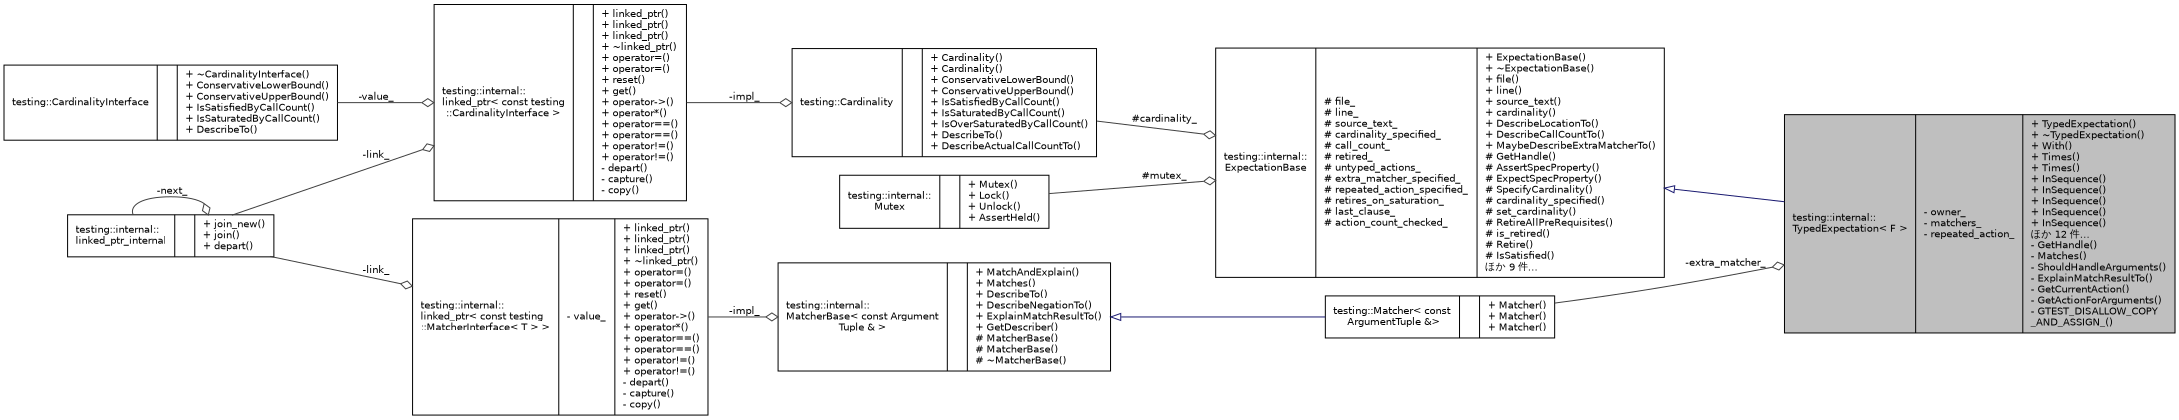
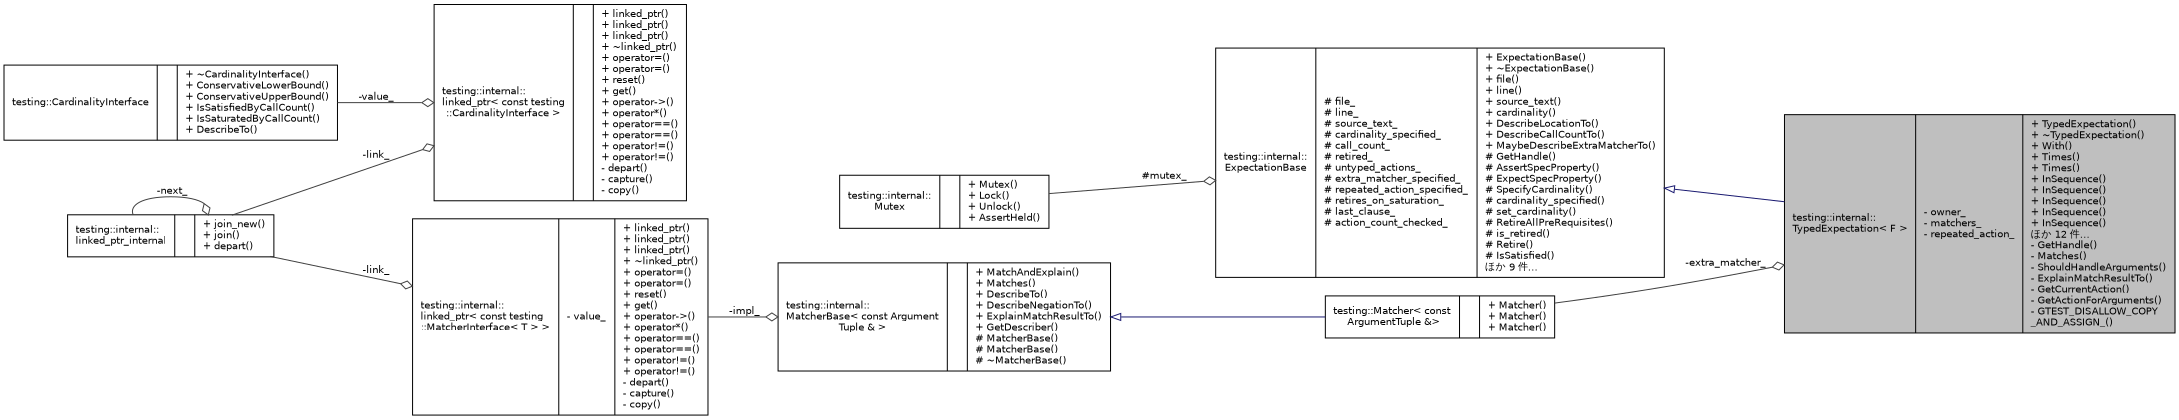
node "testing::Cardinality": removed
